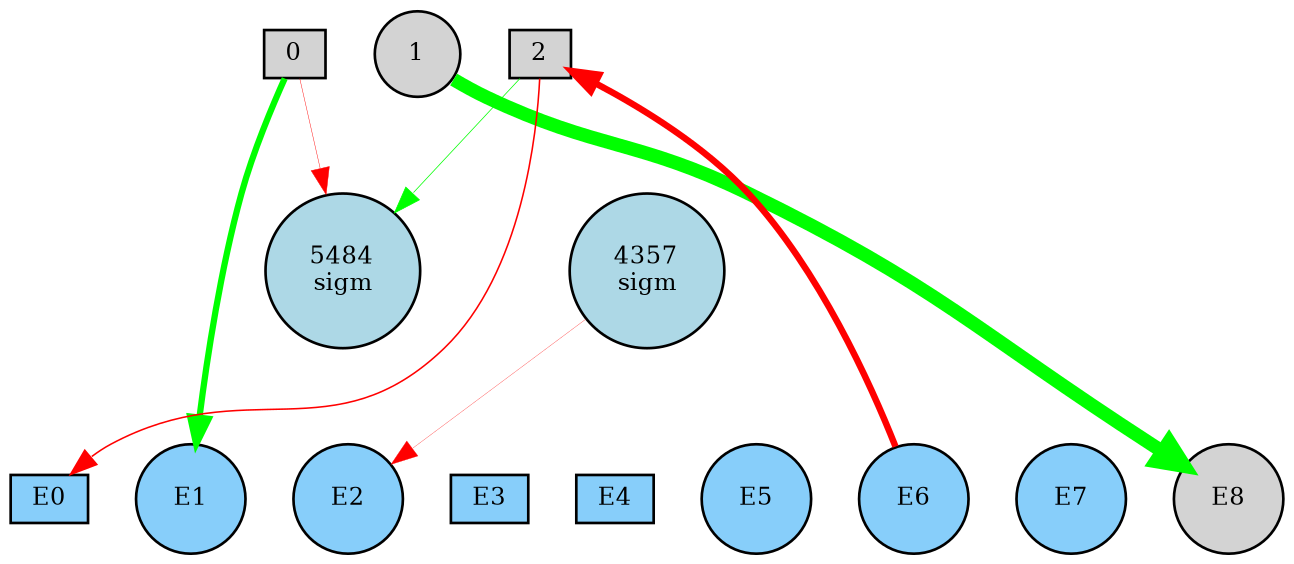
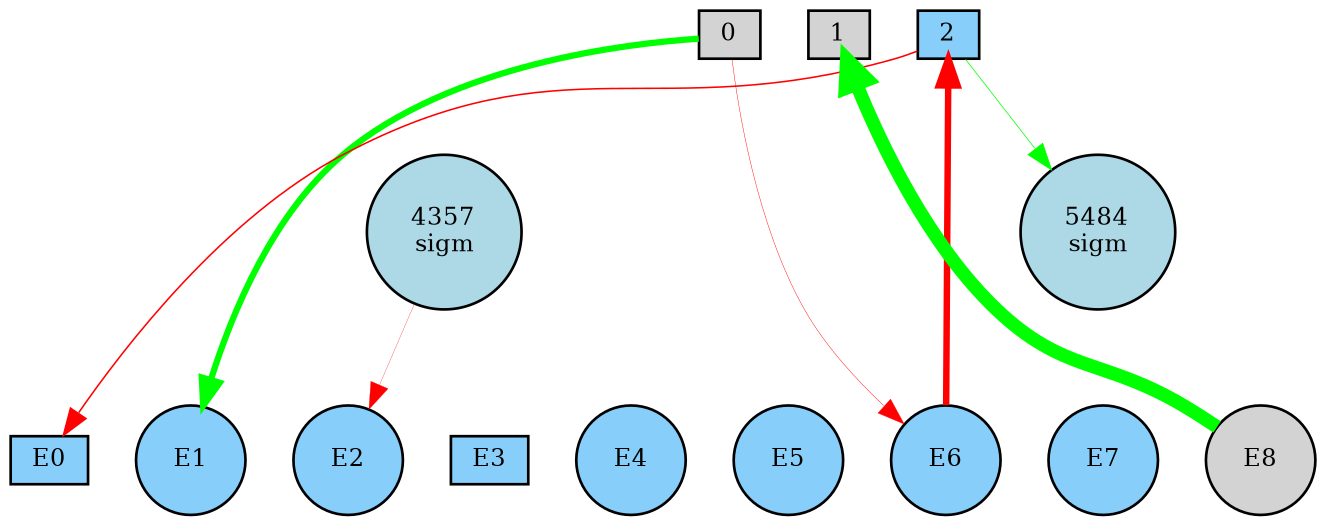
node "1": shape circle -> box
node "2": fillcolor lightgray -> lightskyblue
edge "0" -> "5484 sigm": now "0" -> "E6"
edge "1" -> "E8": reversed
node "E4": shape box -> circle
